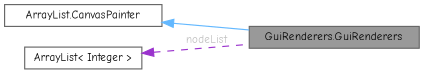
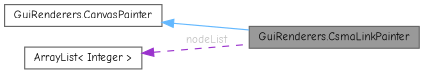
node "ArrayList.CanvasPainter": label "ArrayList.CanvasPainter" -> "GuiRenderers.CanvasPainter"
node "GuiRenderers.GuiRenderers": label "GuiRenderers.GuiRenderers" -> "GuiRenderers.CsmaLinkPainter"
